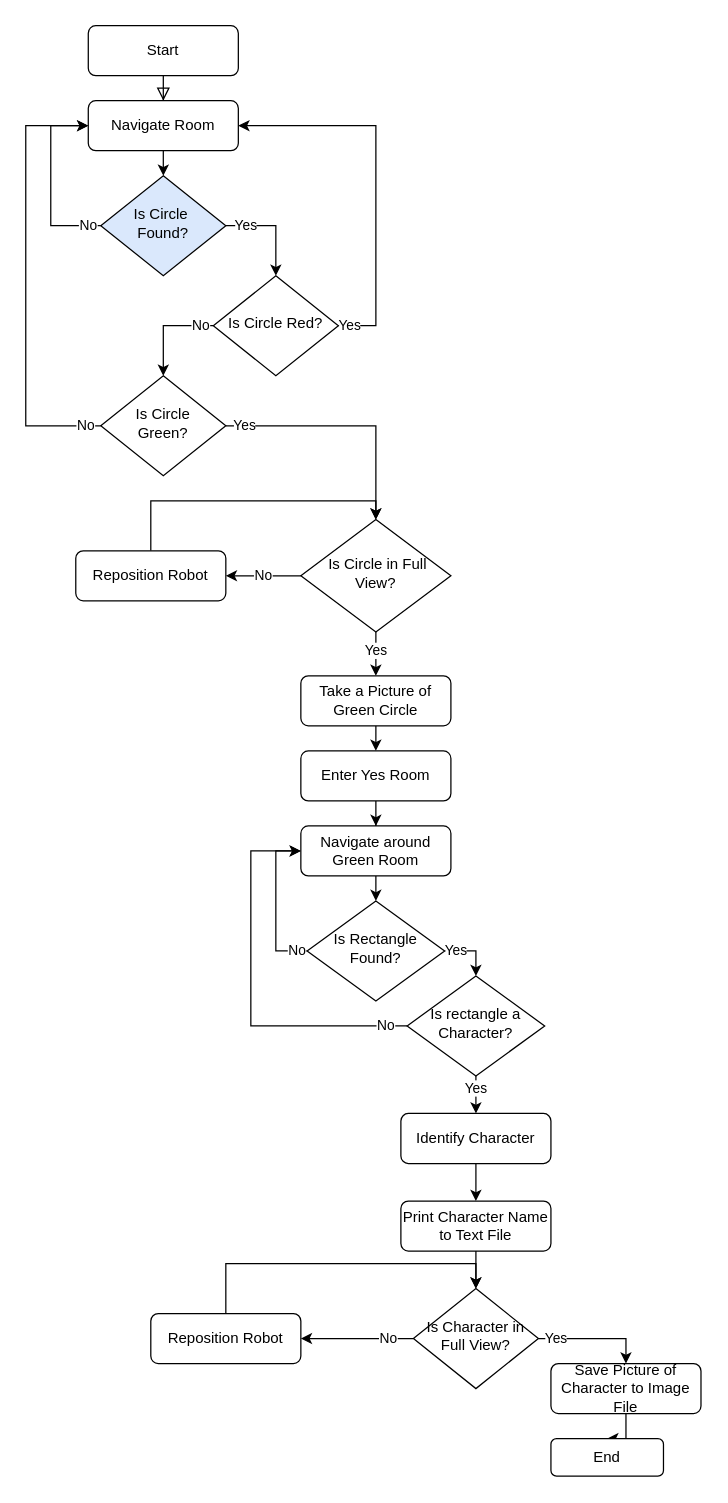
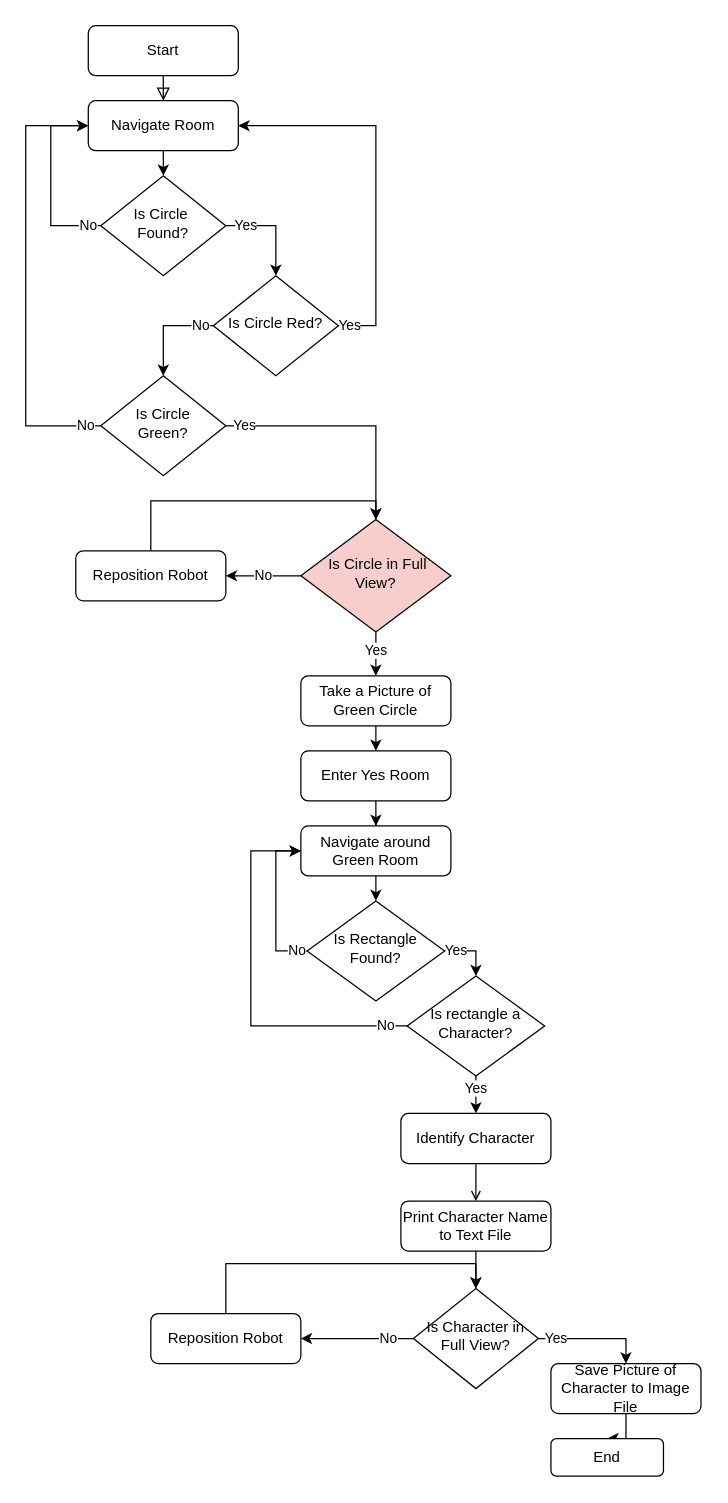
node "Is Circle Found?": fillcolor #dae8fc -> #ffffff
node "Is Circle in Full View?": fillcolor #ffffff -> #f8cecc
edge "Identify Character" -> "Print Character Name to Text File": arrowhead classic -> open
